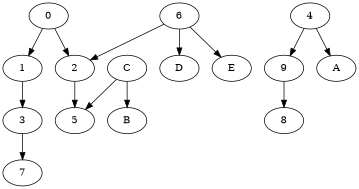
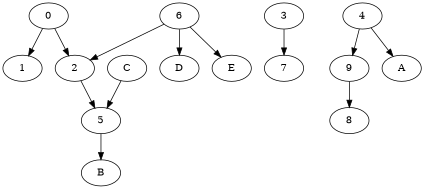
edge "1" -> "3": removed
edge "C" -> "B": now "5" -> "B"
